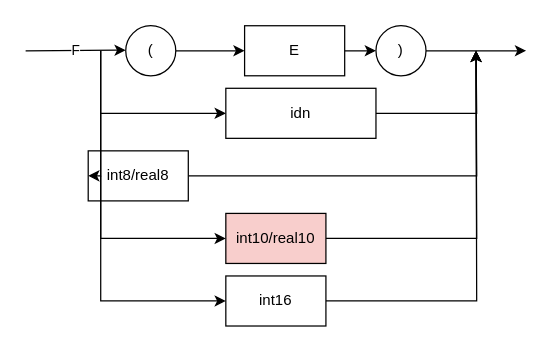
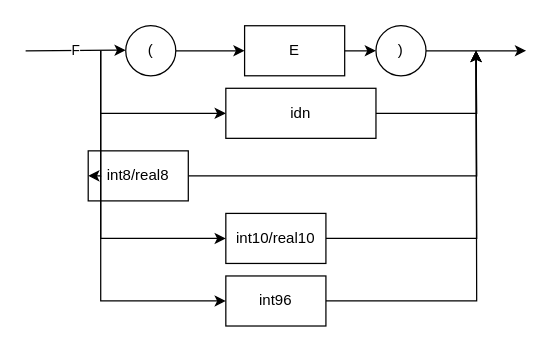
node "int10/real10": fillcolor #f8cecc -> #ffffff
node "int16": label "int16" -> "int96"
